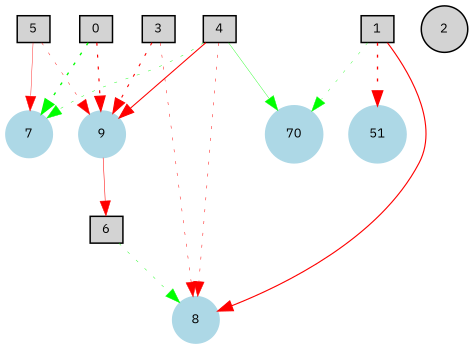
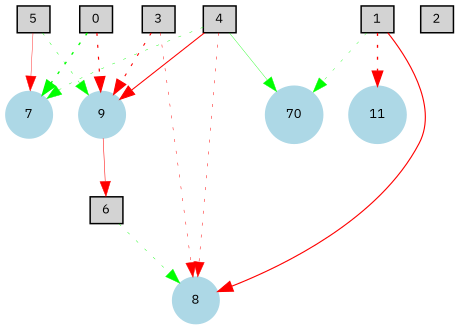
node "2": shape circle -> box
edge "5" -> "9": color red -> green
node "51": label "51" -> "11"
